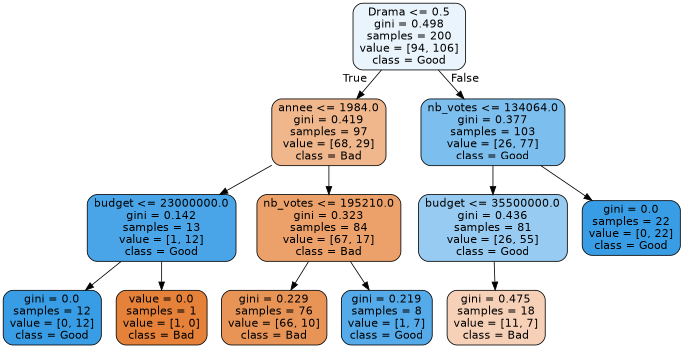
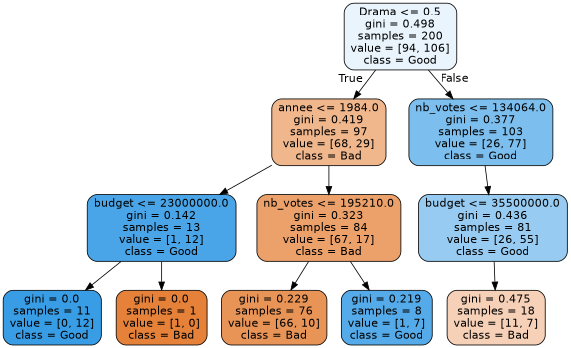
node "gini = 0.0 samples = 22 value = [0, 22] class = Good": removed
node "gini = 0.0 samples = 12 value = [0, 12] class = Good": label "gini = 0.0 samples = 12 value = [0, 12] class = Good" -> "gini = 0.0 samples = 11 value = [0, 12] class = Good"
node "value = 0.0 samples = 1 value = [1, 0] class = Bad": label "value = 0.0 samples = 1 value = [1, 0] class = Bad" -> "gini = 0.0 samples = 1 value = [1, 0] class = Bad"
